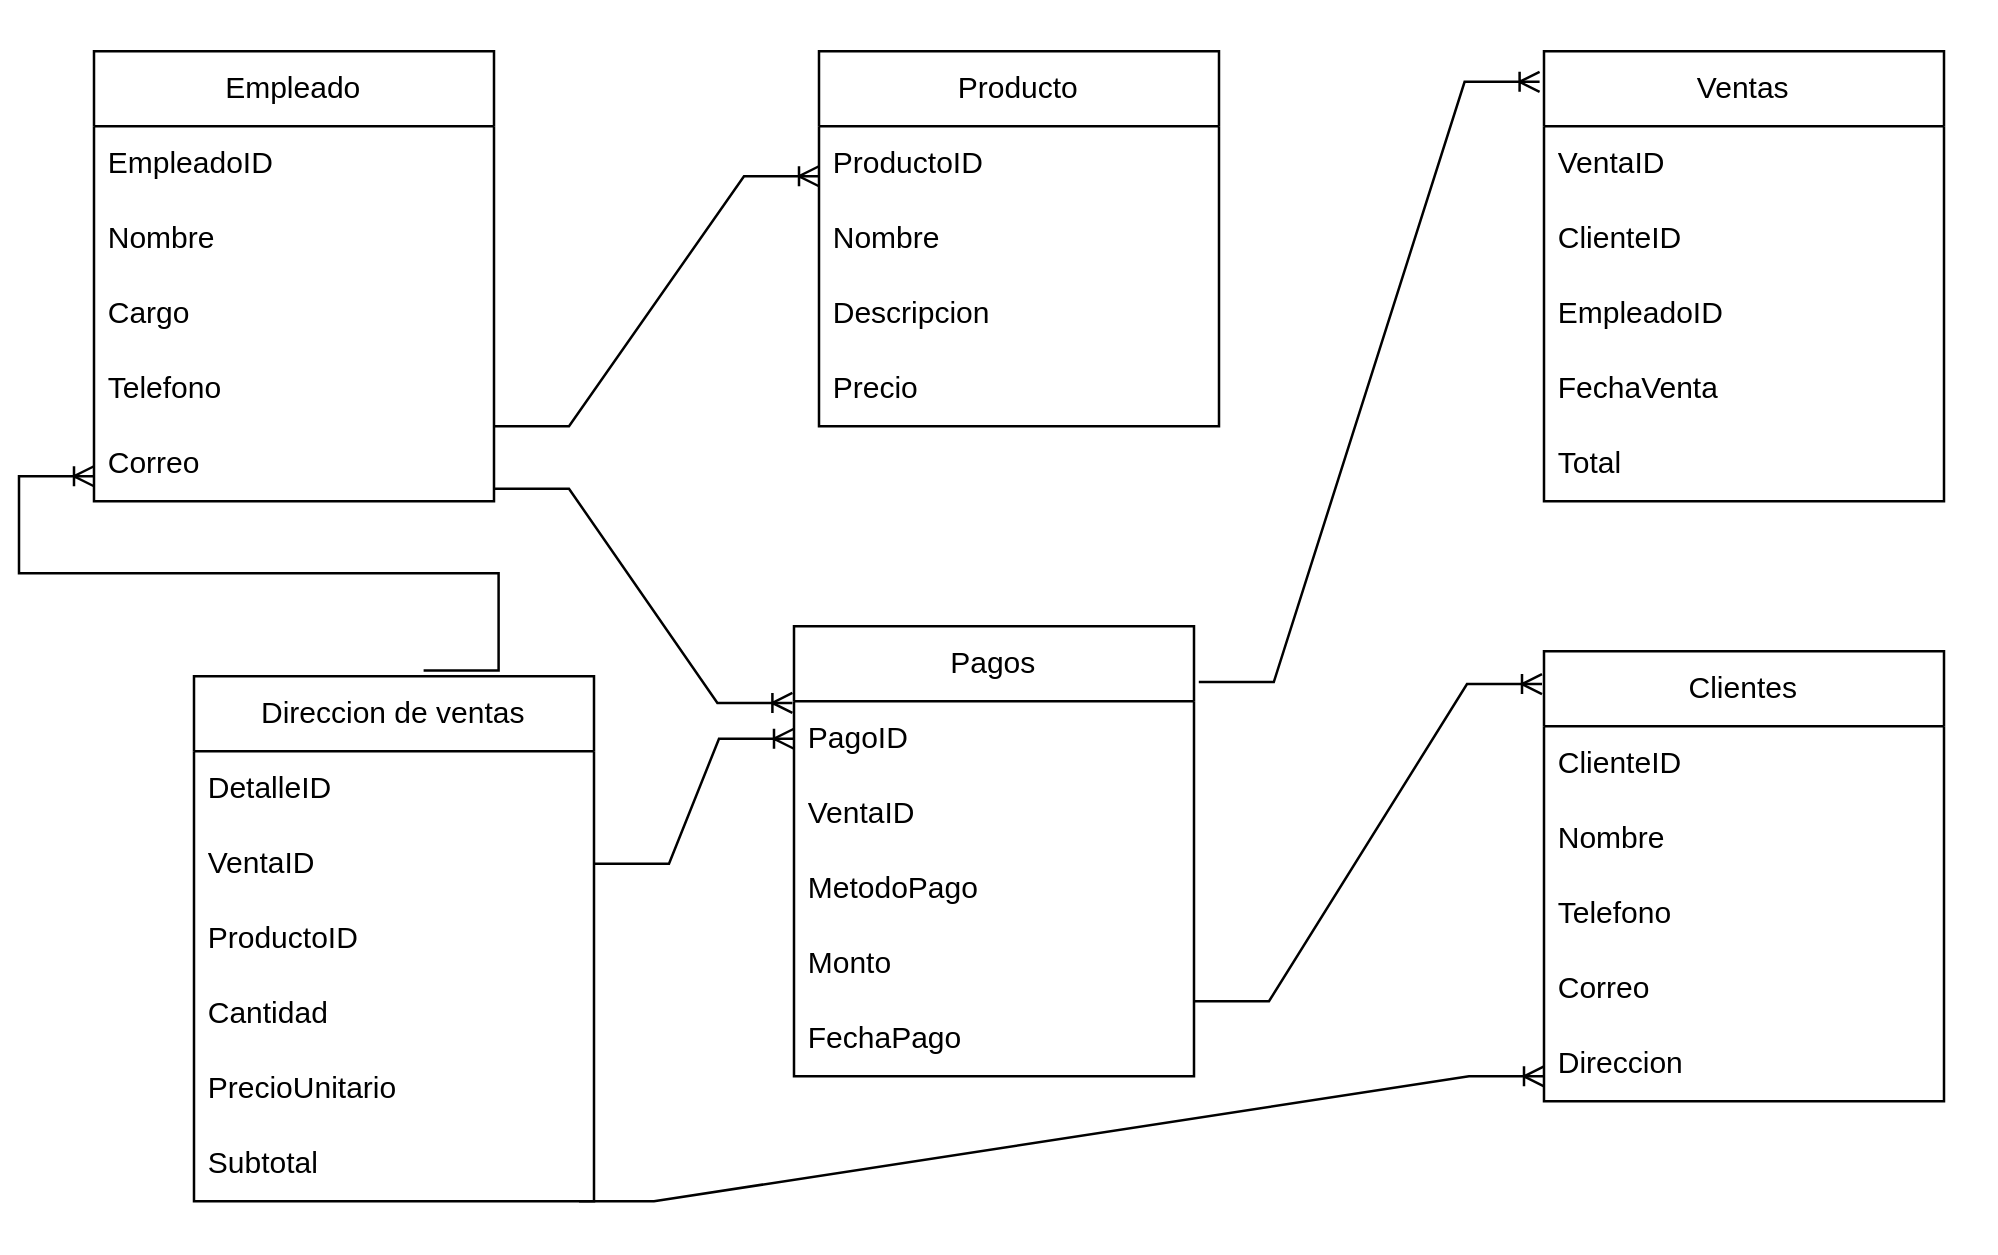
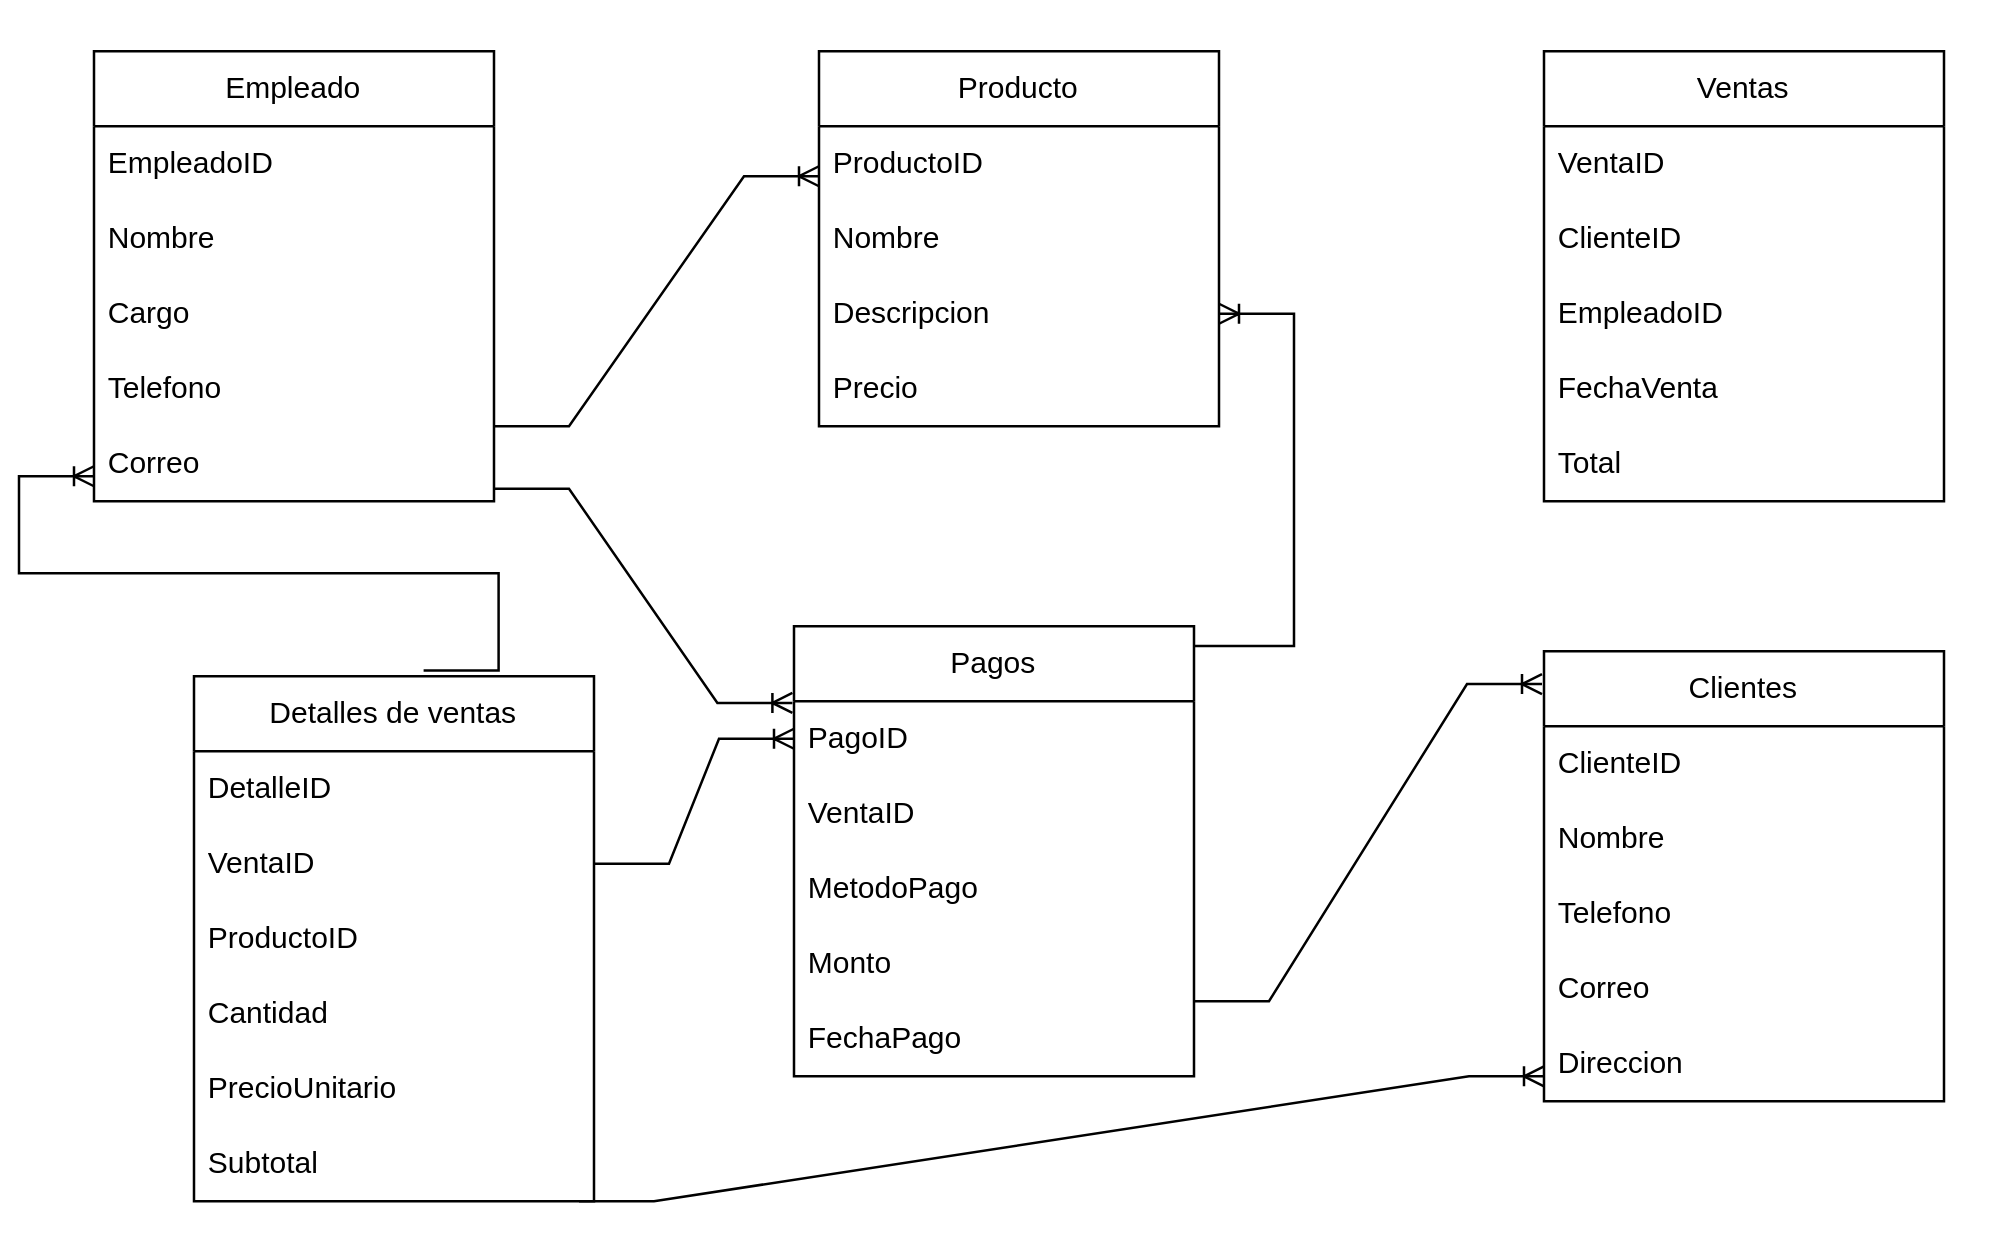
edge "Pagos" -> "Ventas": removed
edge "Pagos" -> "Descripcion": added
node "Direccion de ventas": label "Direccion de ventas" -> "Detalles de ventas"
